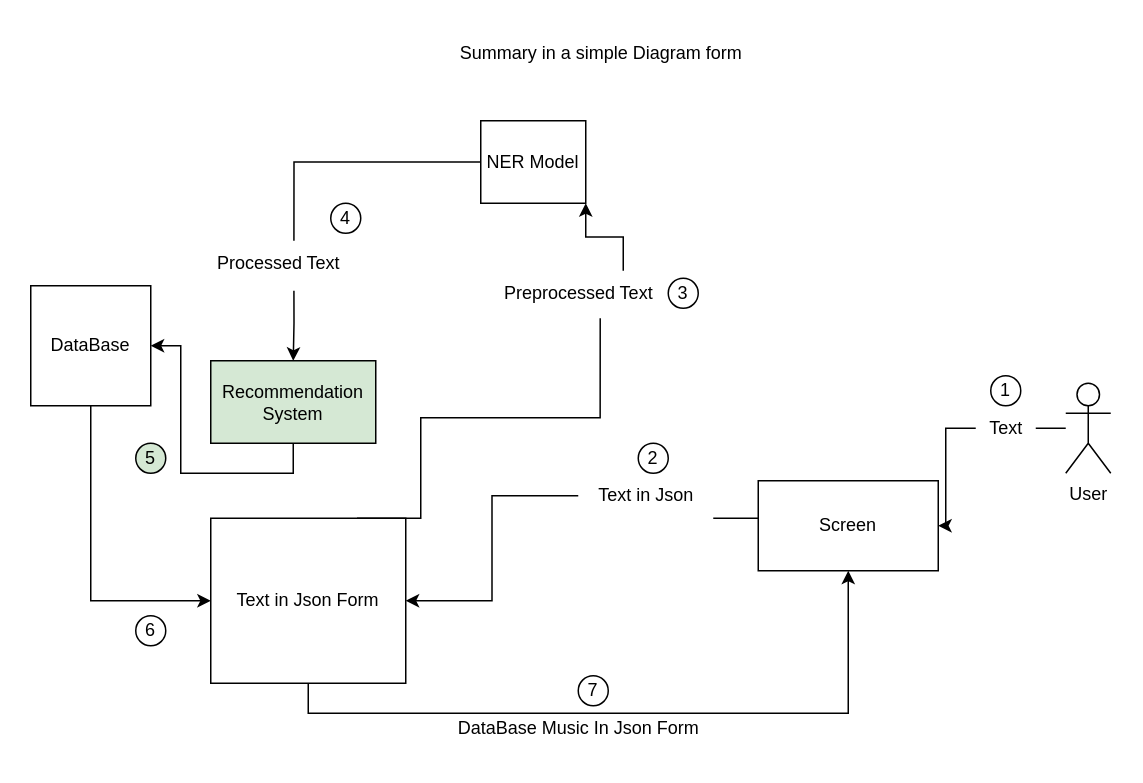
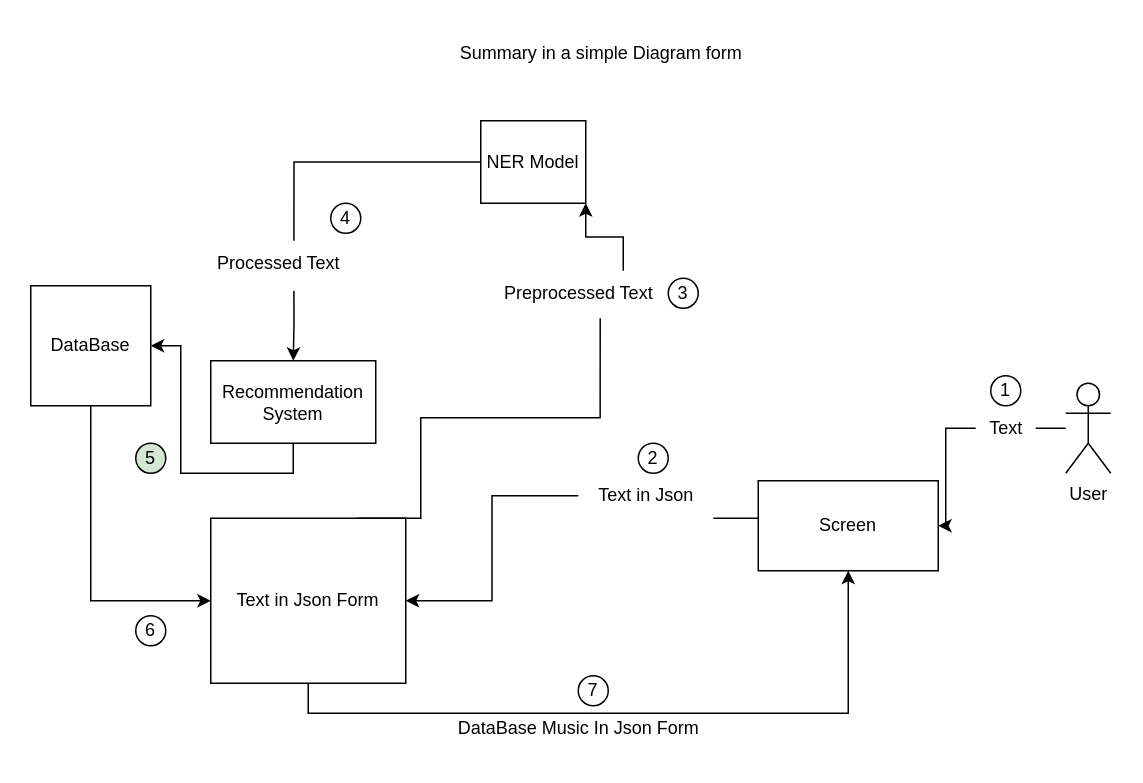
node "Recommendation System": fillcolor #d5e8d4 -> #ffffff
